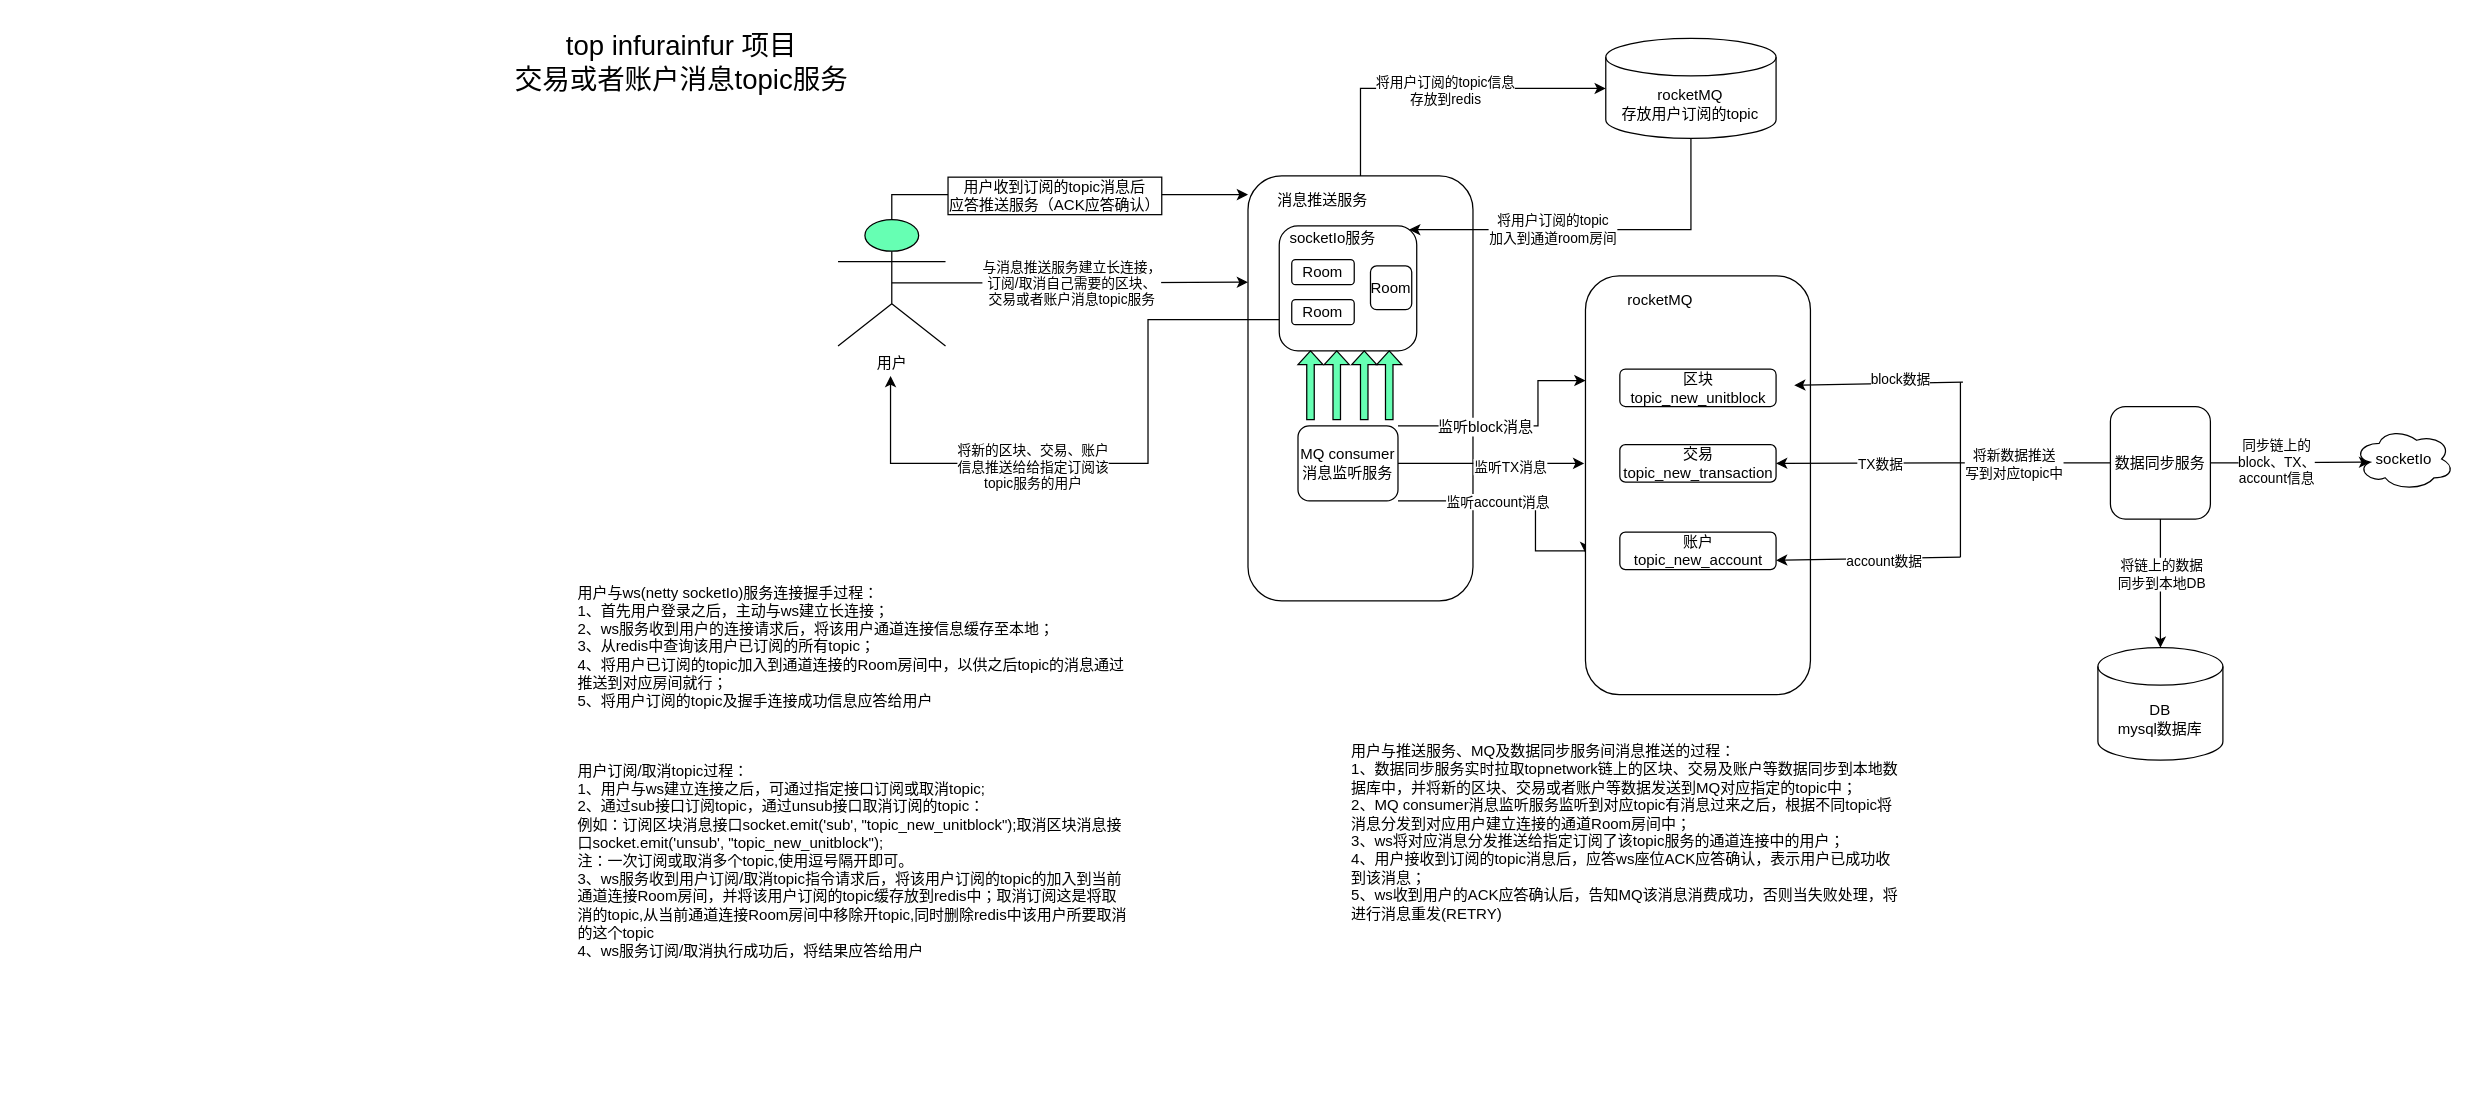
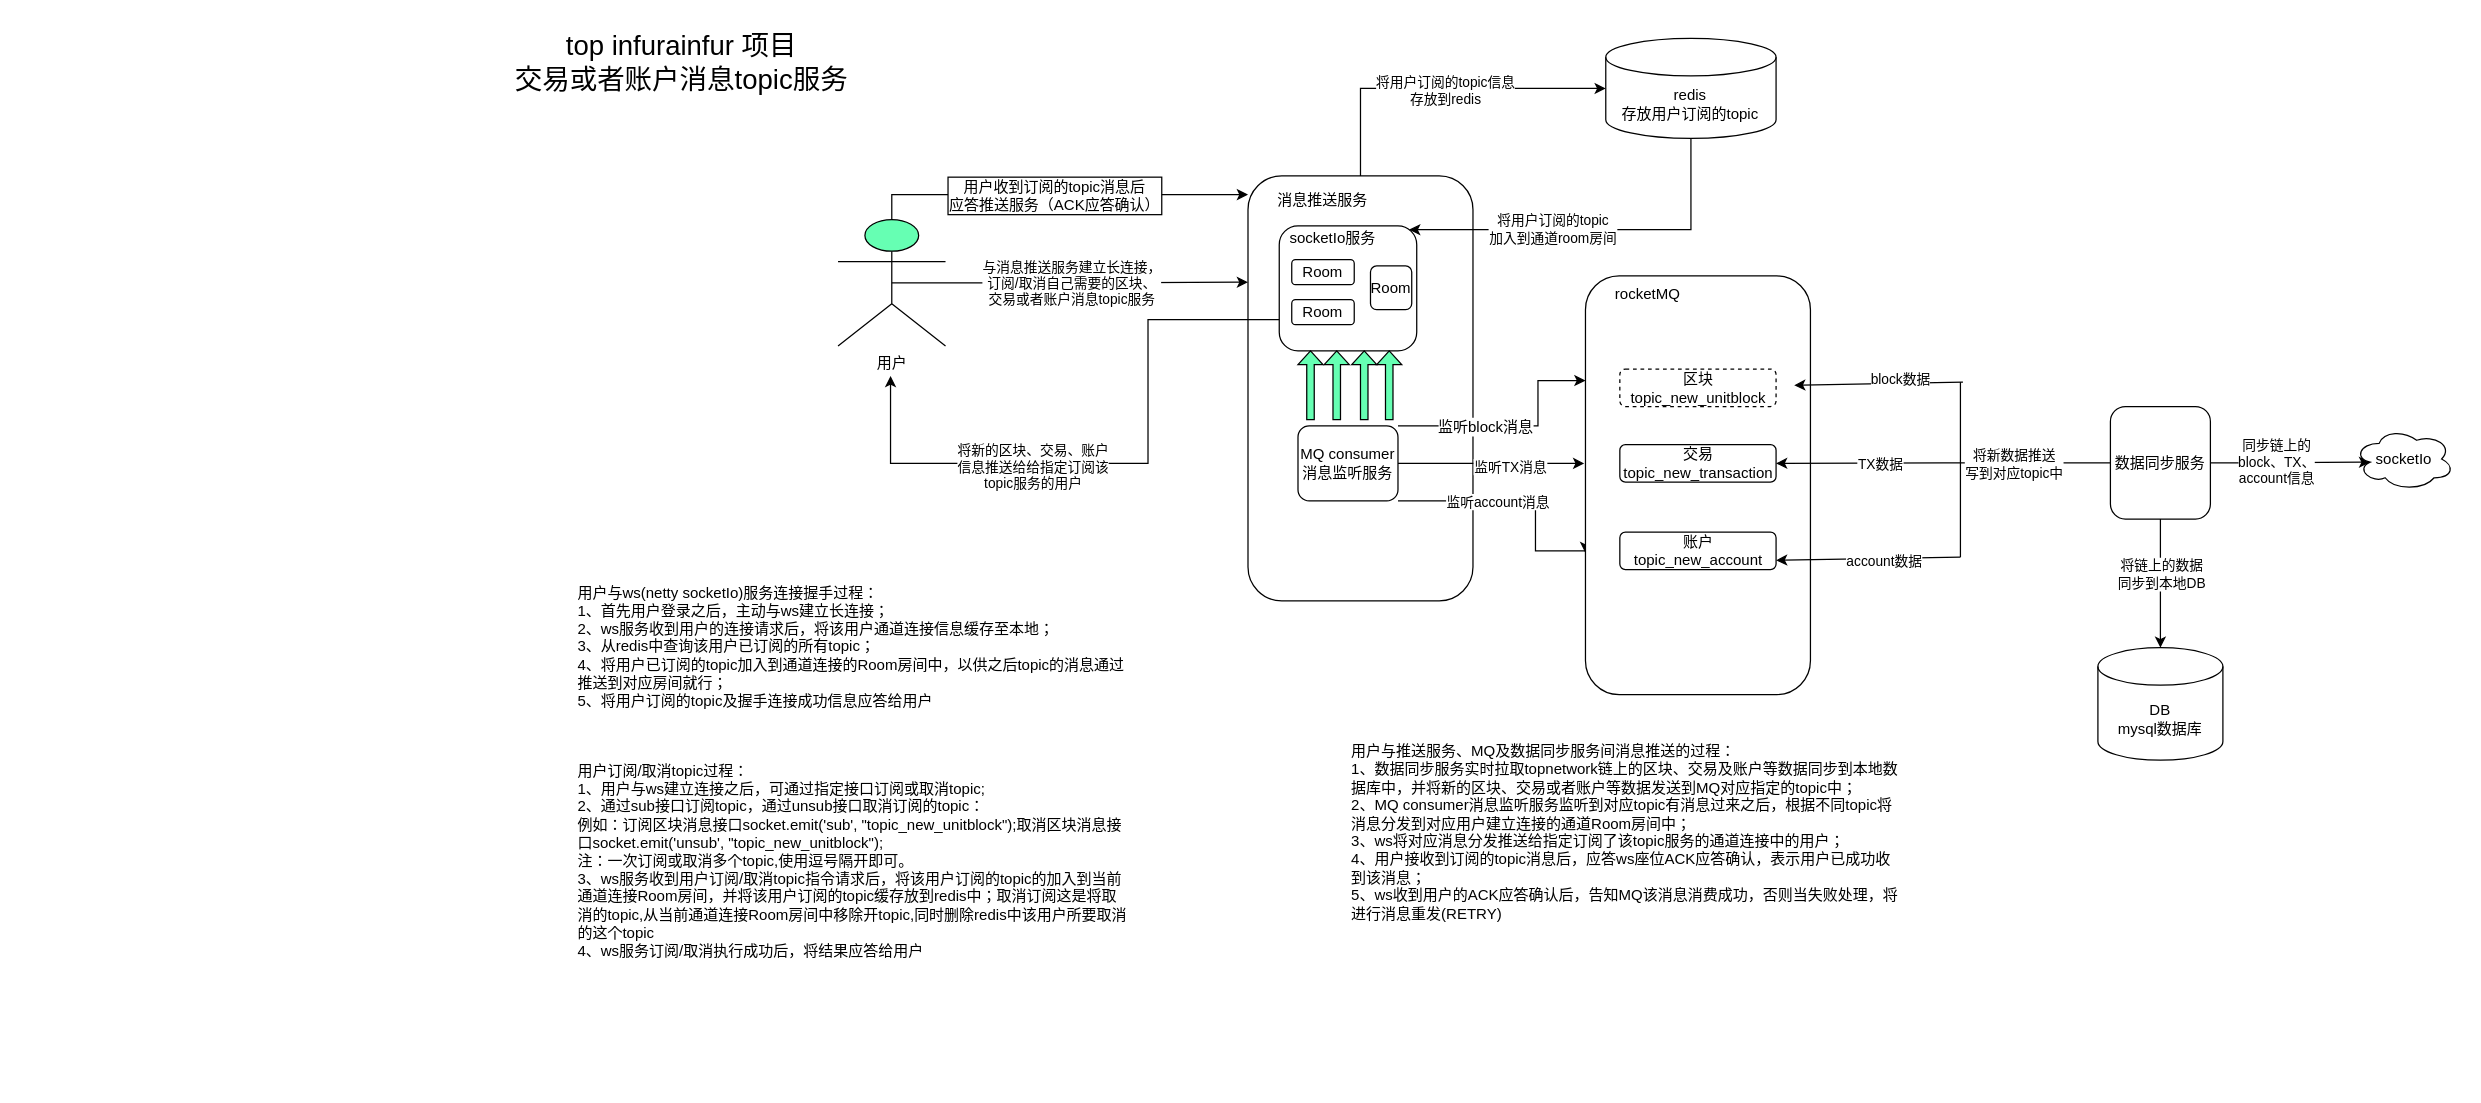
node "rocketMQ 存放用户订阅的topic": label "rocketMQ 存放用户订阅的topic" -> "redis 存放用户订阅的topic"
node "rocketMQ": moved (1661, 301) -> (1648, 294)
node "区块 topic_new_unitblock": style solid -> dashed
